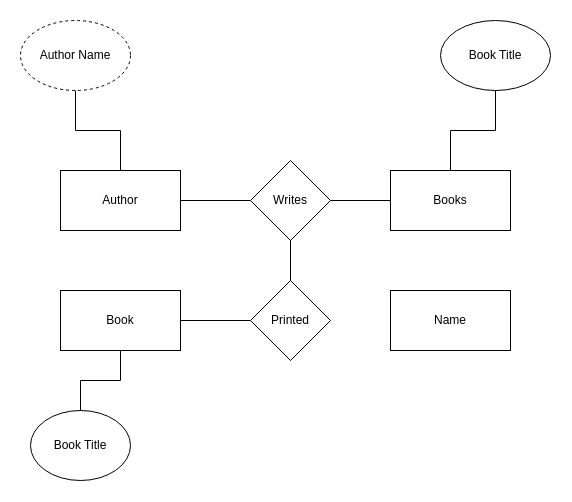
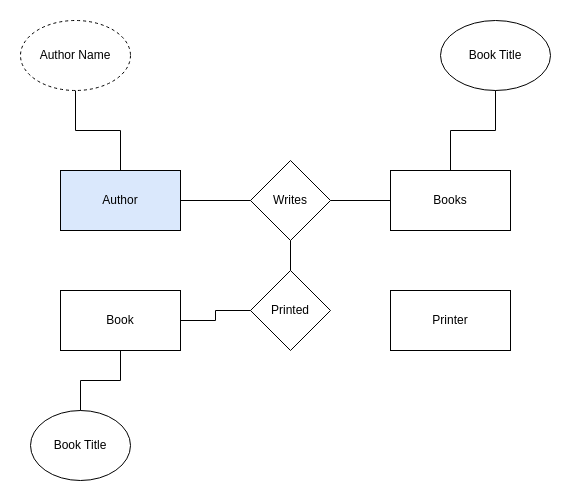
node "Author": fillcolor #ffffff -> #dae8fc
node "Printed": moved (291, 321) -> (291, 311)
node "Name": label "Name" -> "Printer"
